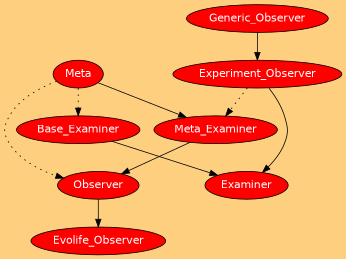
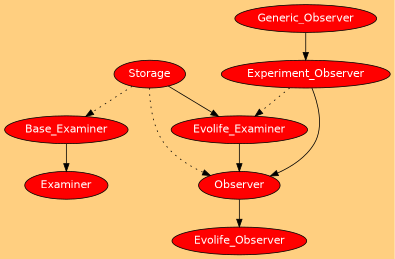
node "Meta": label "Meta" -> "Storage"
edge "Experiment_Observer" -> "Examiner": now "Experiment_Observer" -> "Observer"
node "Meta_Examiner": label "Meta_Examiner" -> "Evolife_Examiner"
